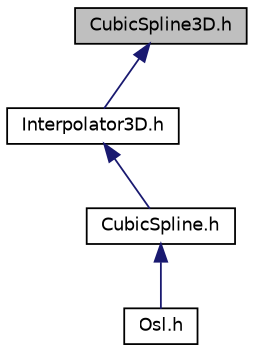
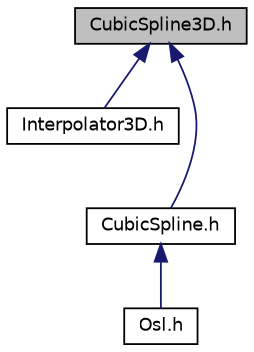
edge "CubicSpline.h" -> "Interpolator3D.h": now "CubicSpline.h" -> "CubicSpline3D.h"
